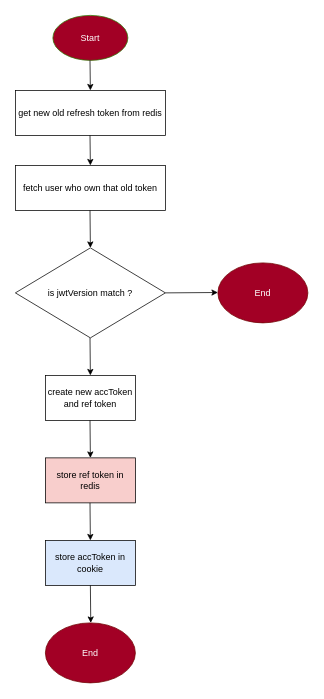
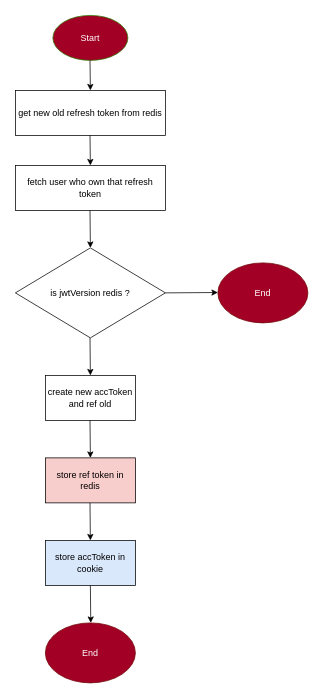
node "fetch user who own that old token": label "fetch user who own that old token" -> "fetch user who own that refresh token"
node "is jwtVersion match ?": label "is jwtVersion match ?" -> "is jwtVersion redis ?"
node "create new accToken and ref token": label "create new accToken and ref token" -> "create new accToken and ref old"
